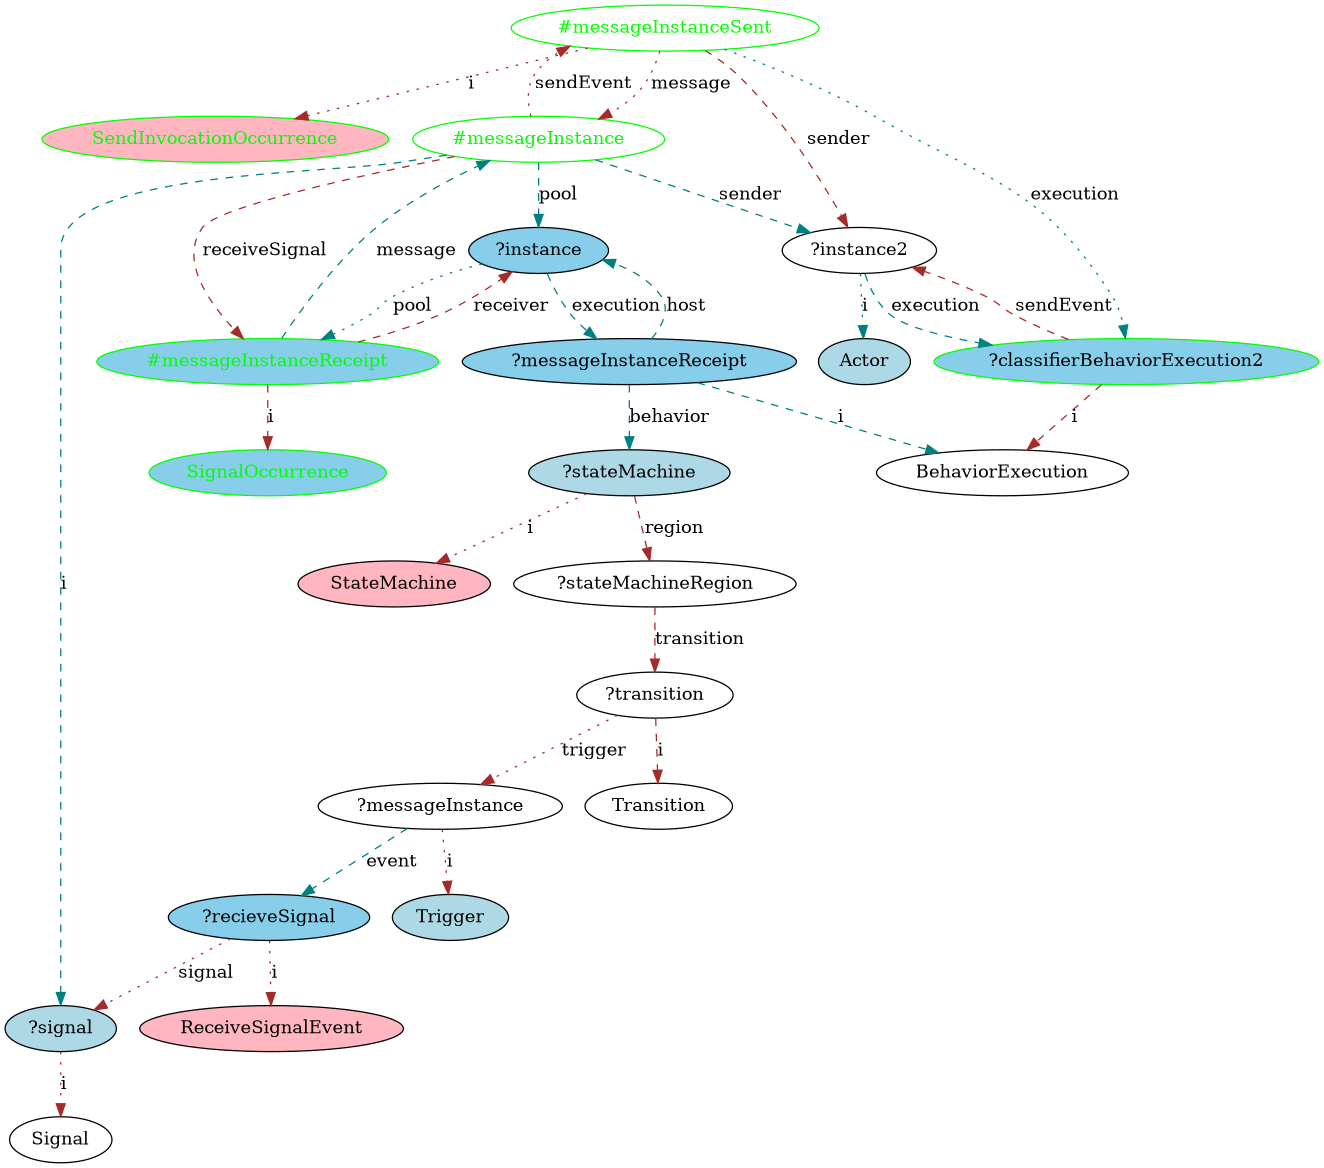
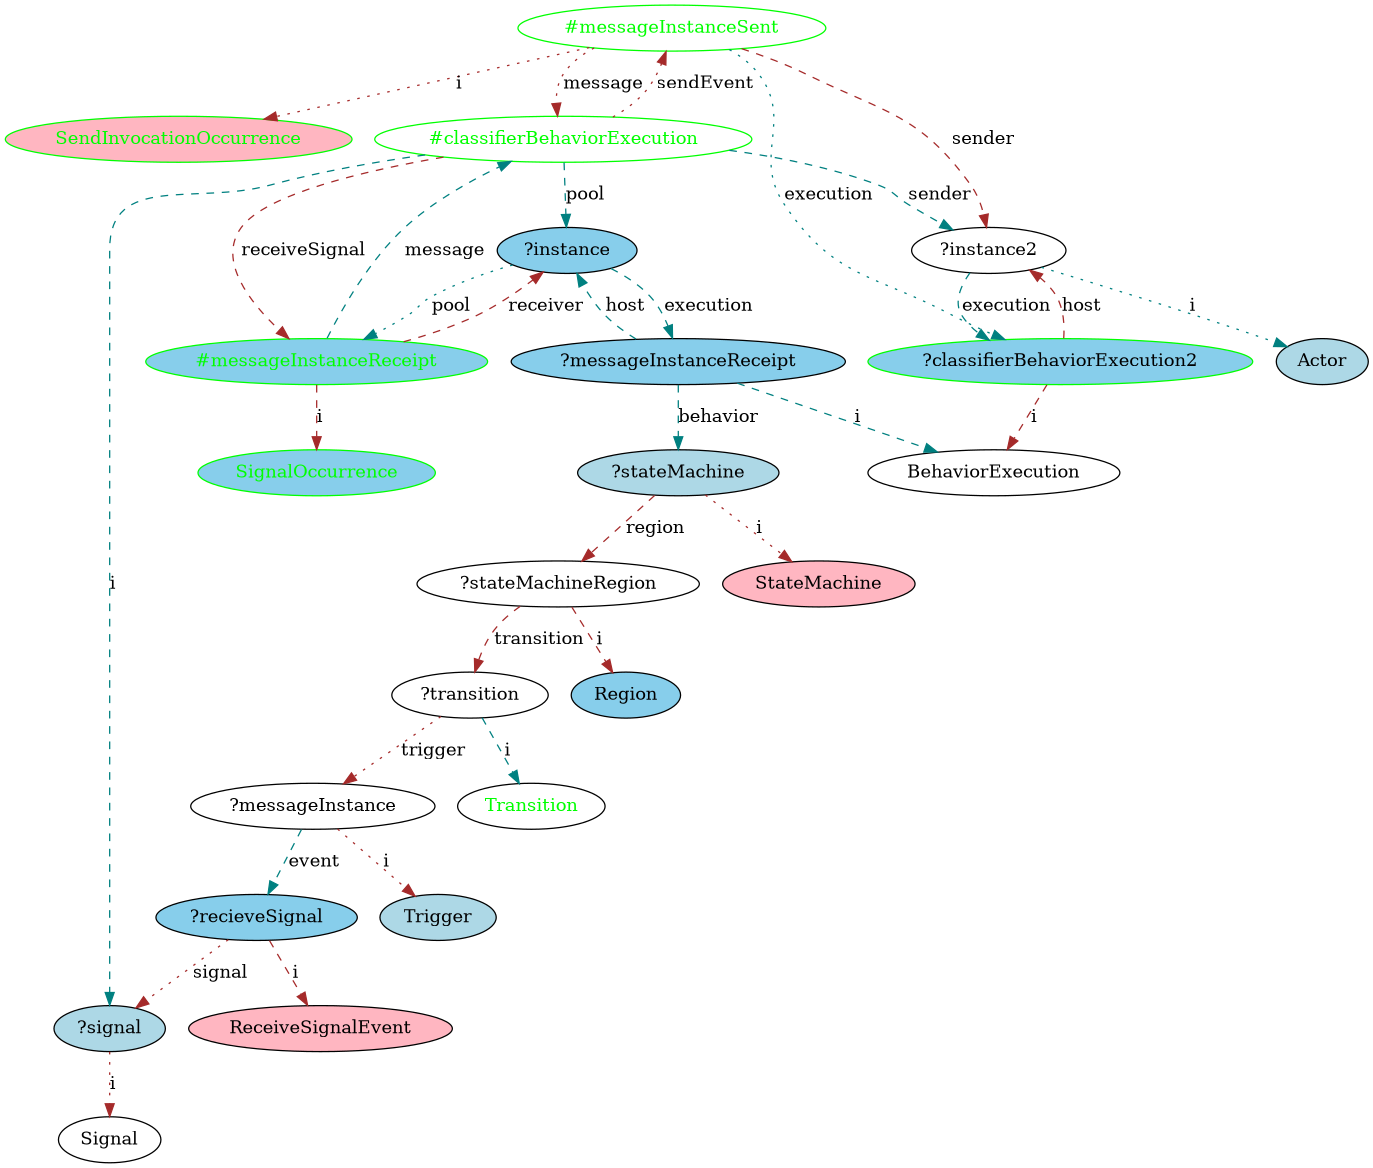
node "#messageInstance": label "#messageInstance" -> "#classifierBehaviorExecution"
edge "?classifierBehaviorExecution2" -> "?instance2": label "sendEvent" -> "host"
node "Region": added
edge "?transition" -> "Transition": color brown -> teal
node "Transition": fontcolor black -> green
edge "?recieveSignal" -> "ReceiveSignalEvent": style dotted -> dashed
